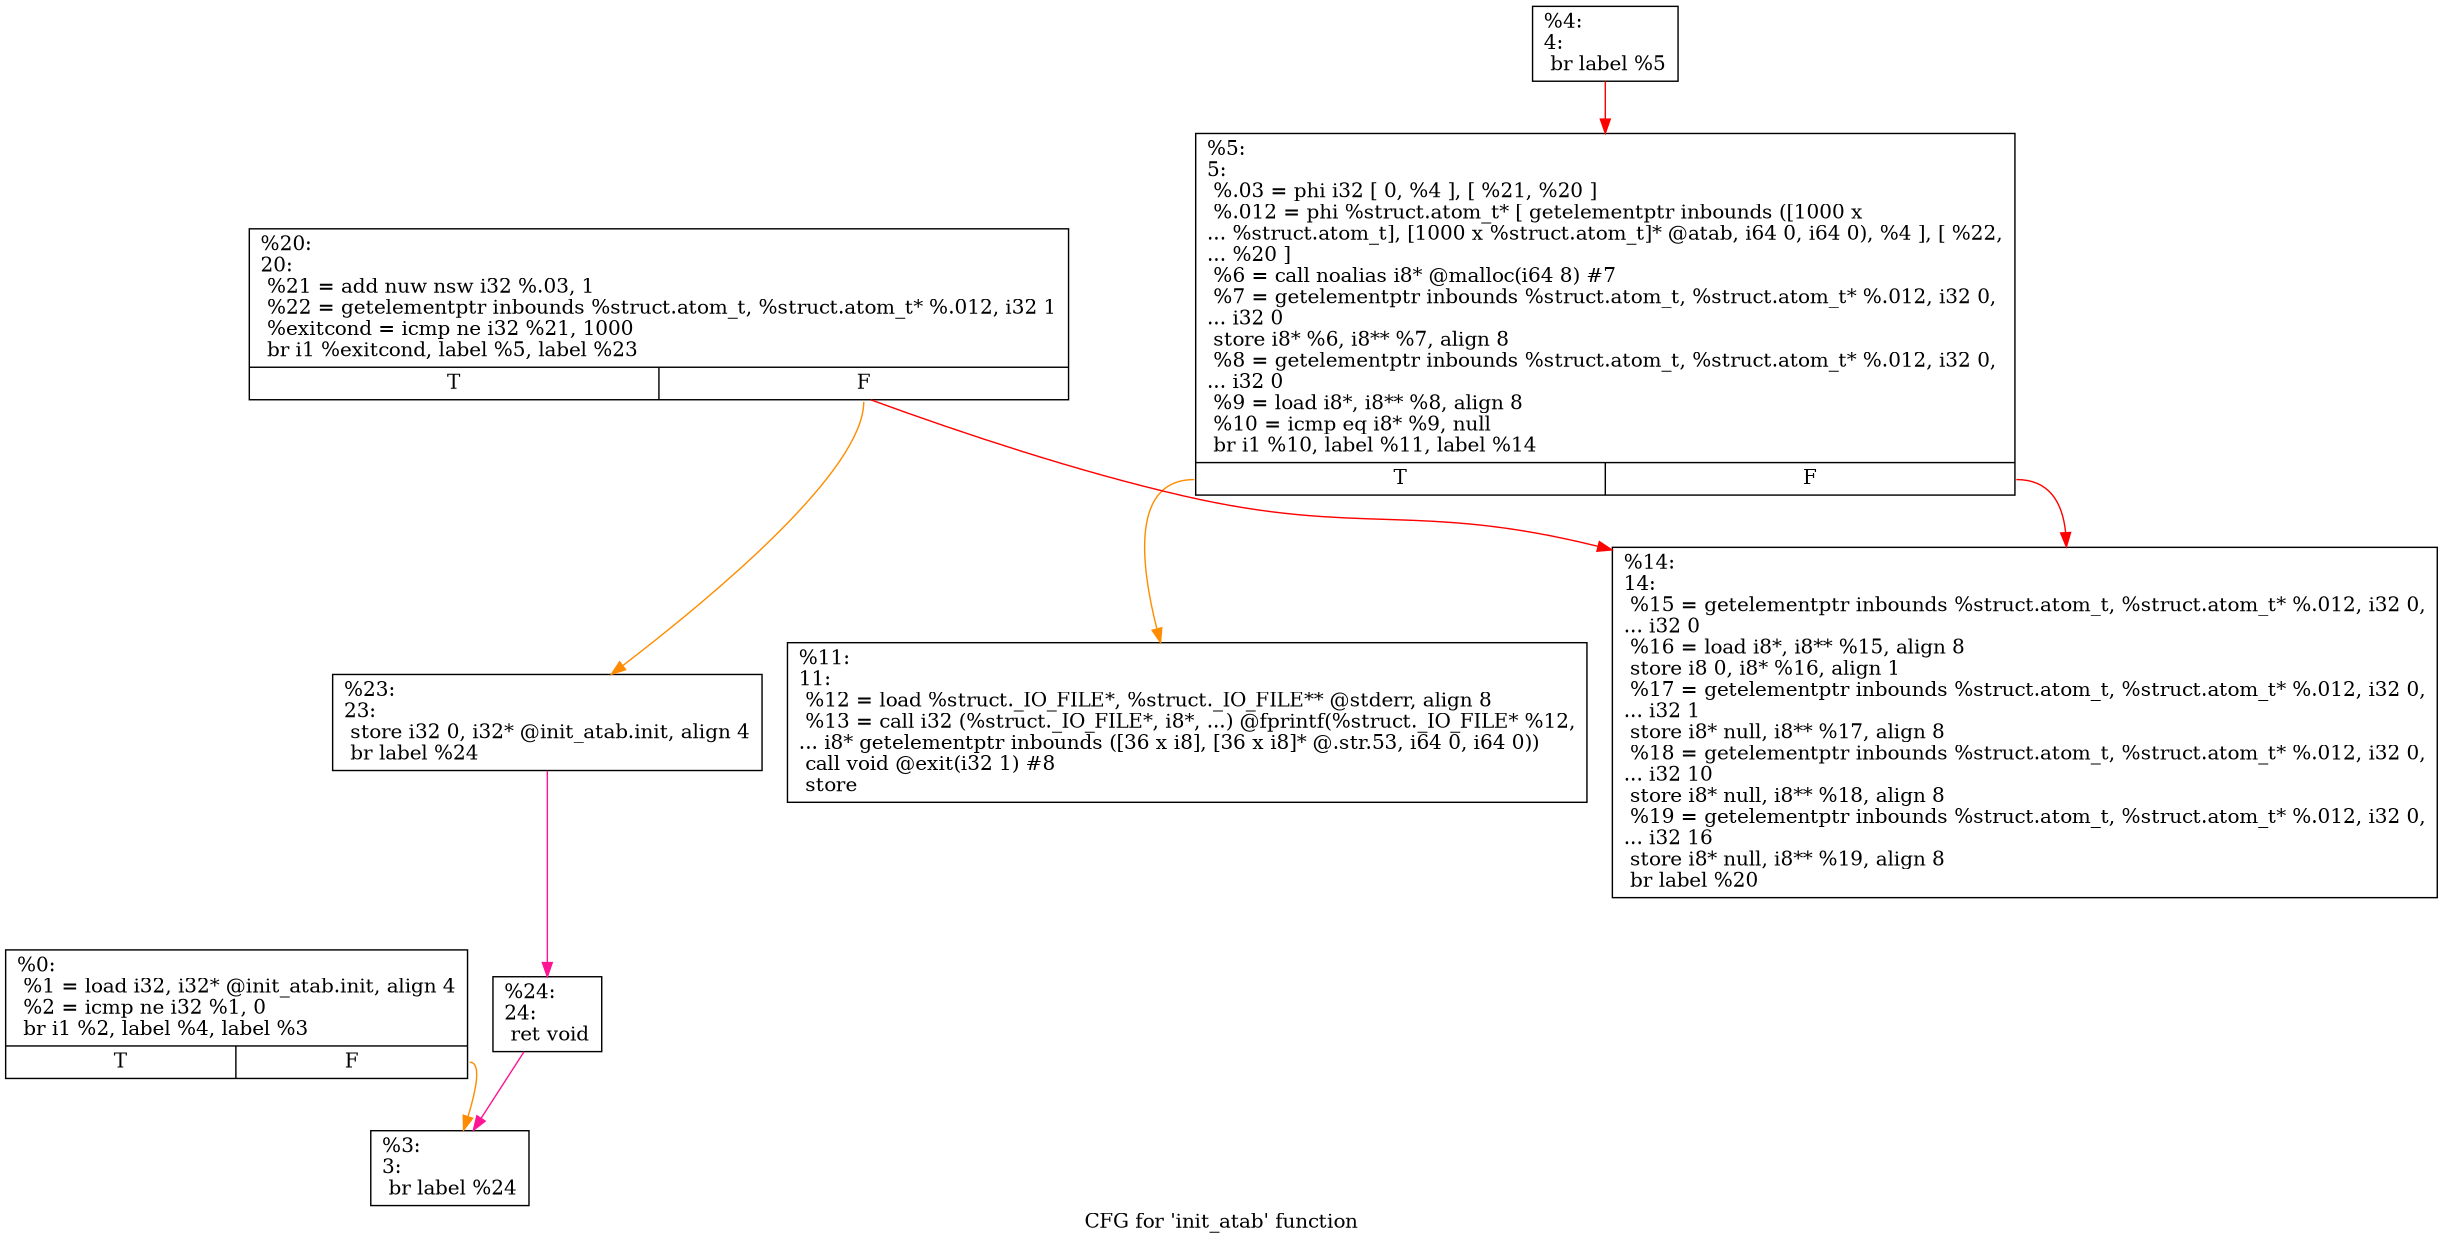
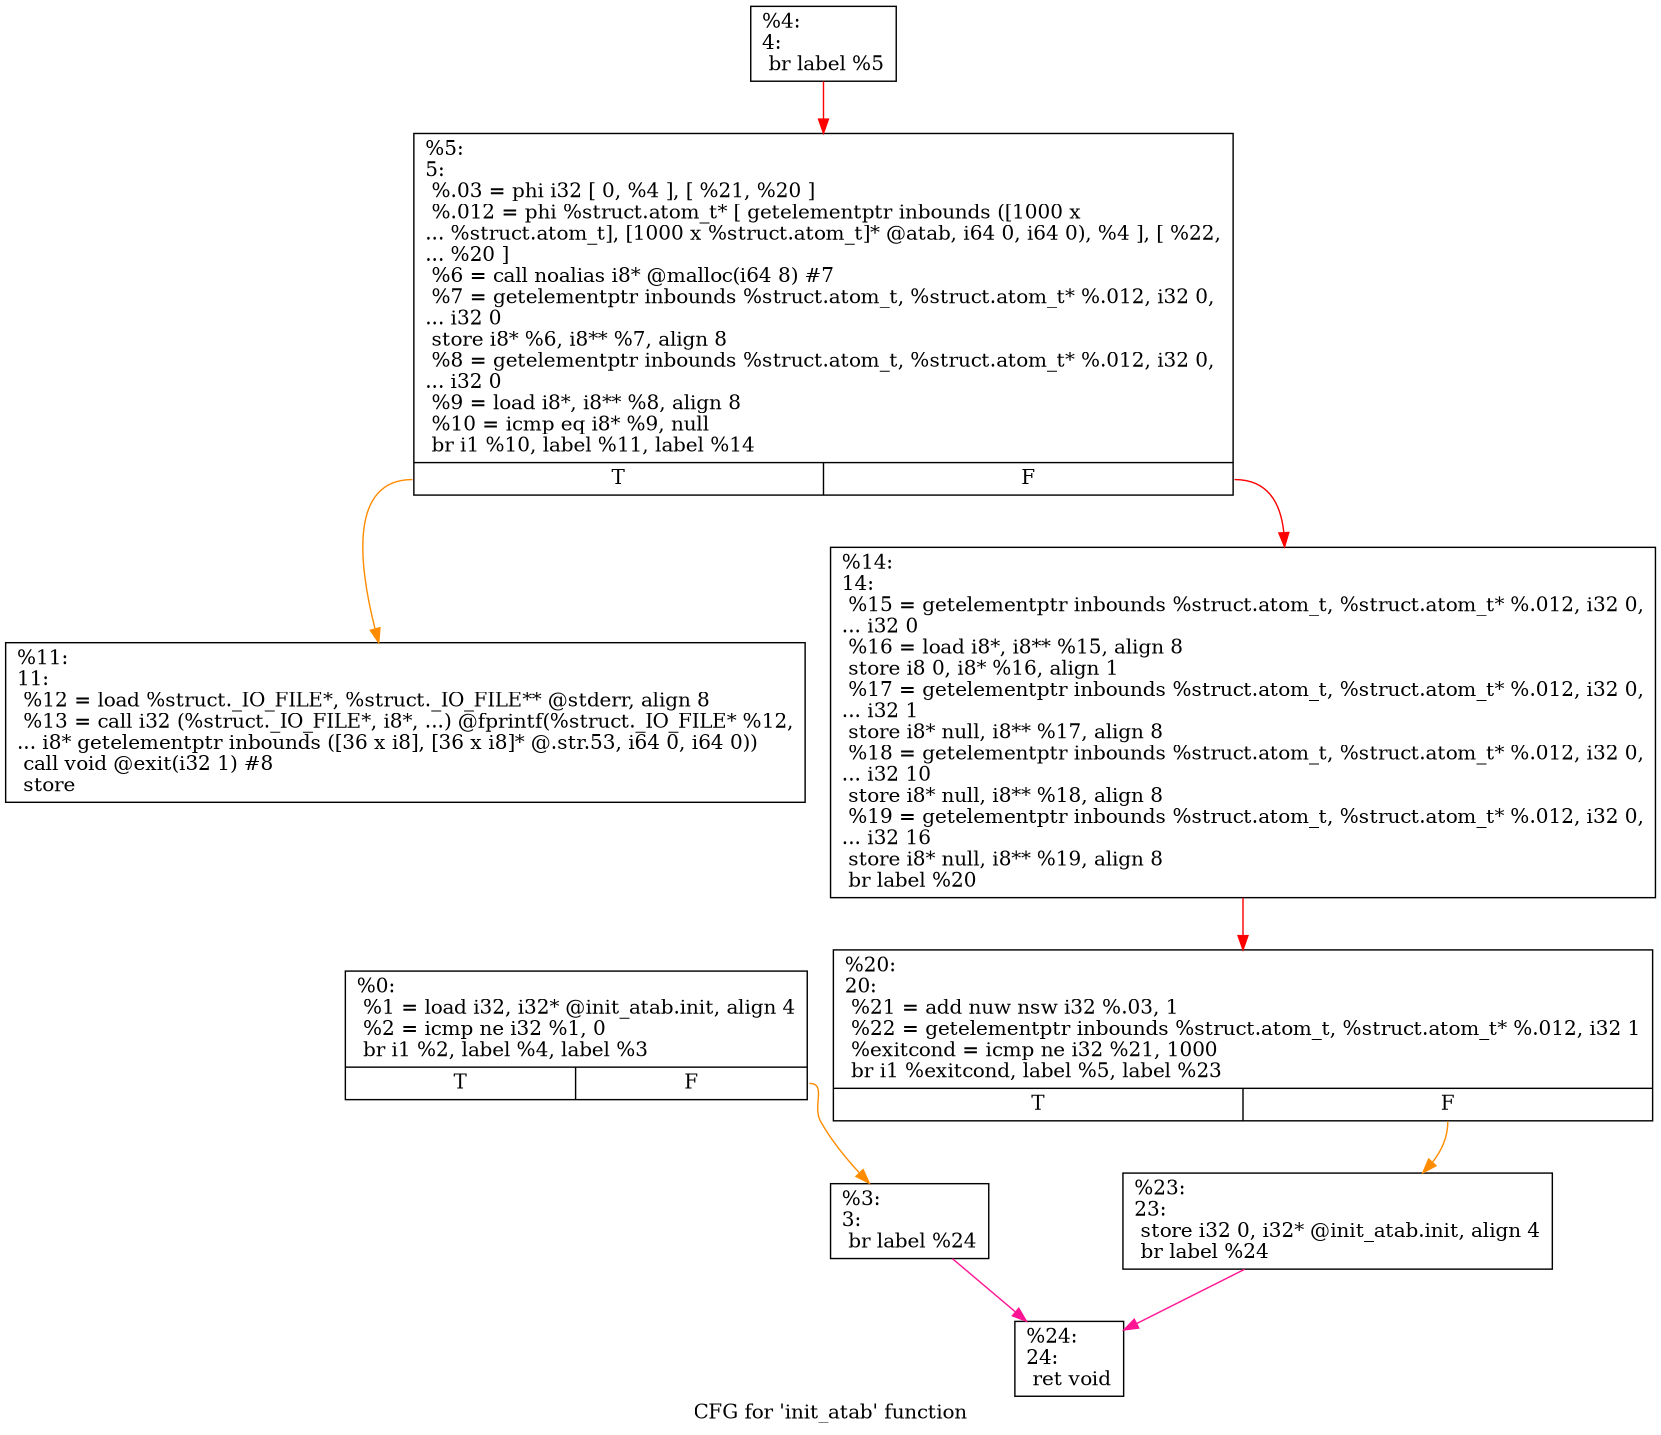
edge "%20:" -> "%14:": reversed
edge "%24:" -> "%3:": reversed
